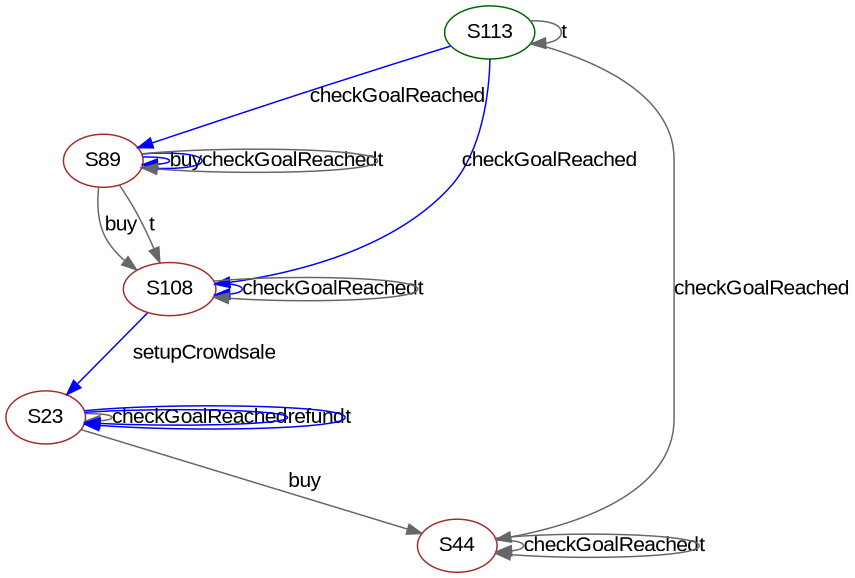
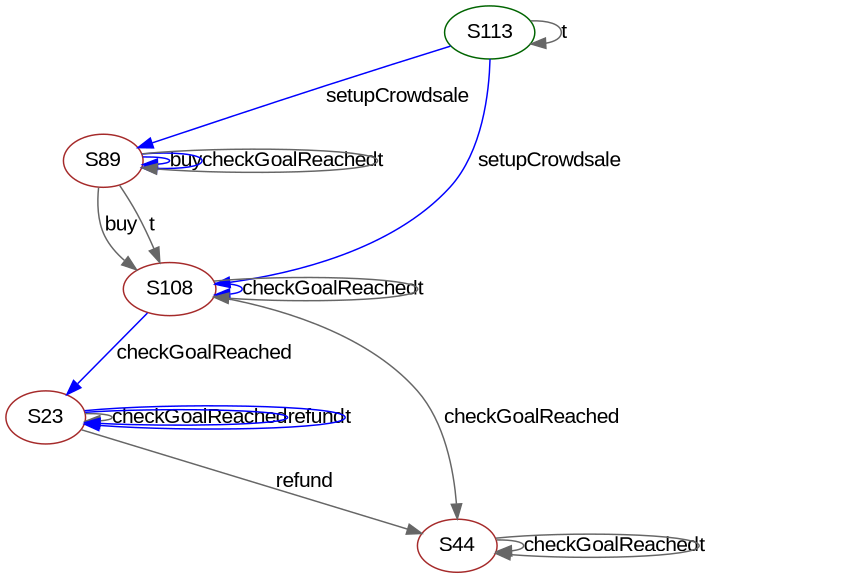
edge "S113" -> "S89": label "checkGoalReached" -> "setupCrowdsale"
edge "S113" -> "S108": label "checkGoalReached" -> "setupCrowdsale"
edge "S113" -> "S44": now "S108" -> "S44"
edge "S108" -> "S23": label "setupCrowdsale" -> "checkGoalReached"
edge "S23" -> "S44": label "buy" -> "refund"
